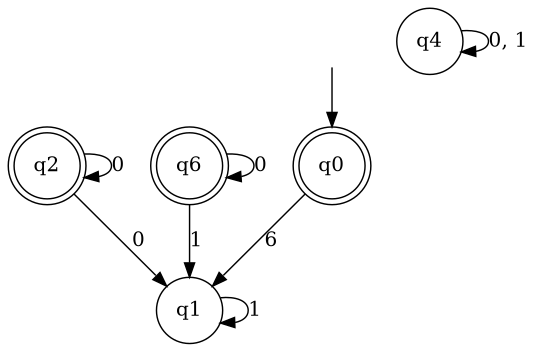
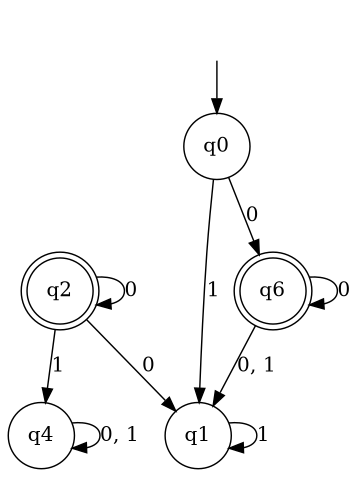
node "q0": shape doublecircle -> circle
edge "q0" -> "q6": added, label "0"
edge "q6" -> "q1": label "1" -> "0, 1"
edge "q0" -> "q1": label "6" -> "1"
edge "q2" -> "q4": added, label "1"
